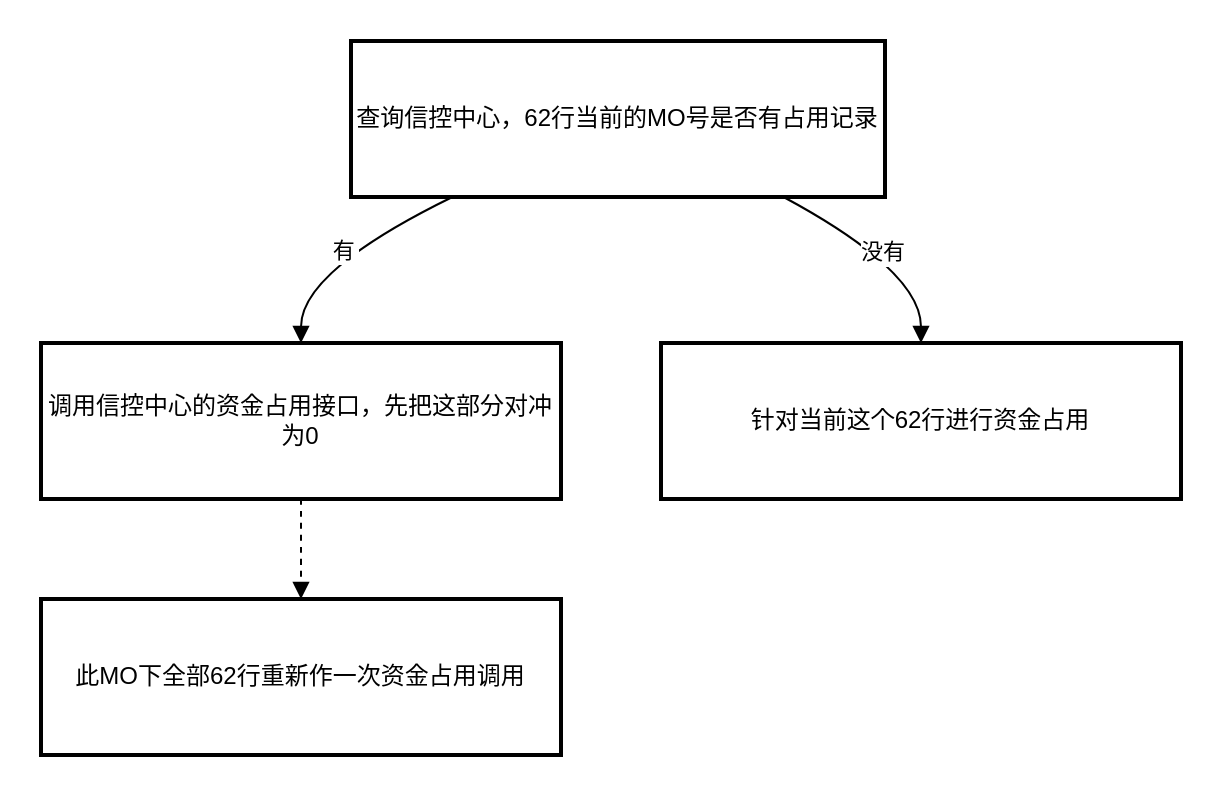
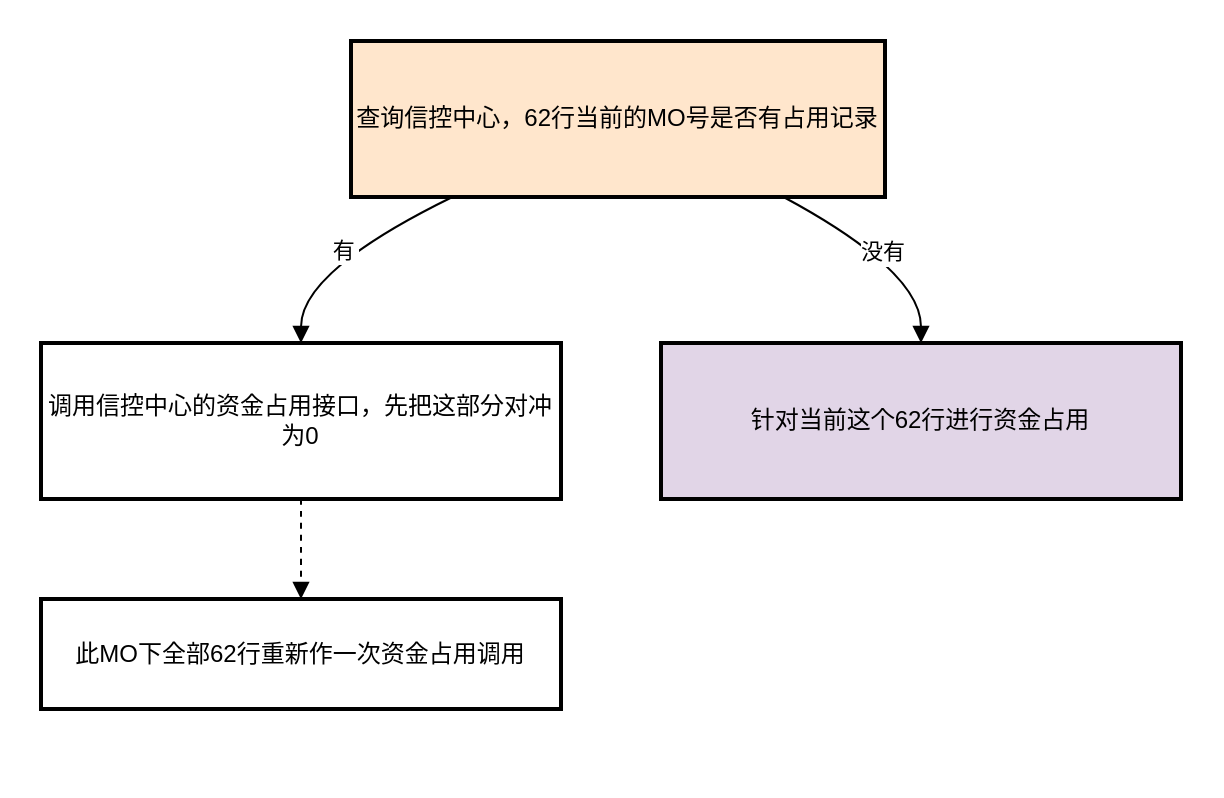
node "查询信控中心，62行当前的MO号是否有占用记录": fillcolor #ffffff -> #ffe6cc
node "针对当前这个62行进行资金占用": fillcolor #ffffff -> #e1d5e7
node "此MO下全部62行重新作一次资金占用调用": size 520x156 -> 520x110
